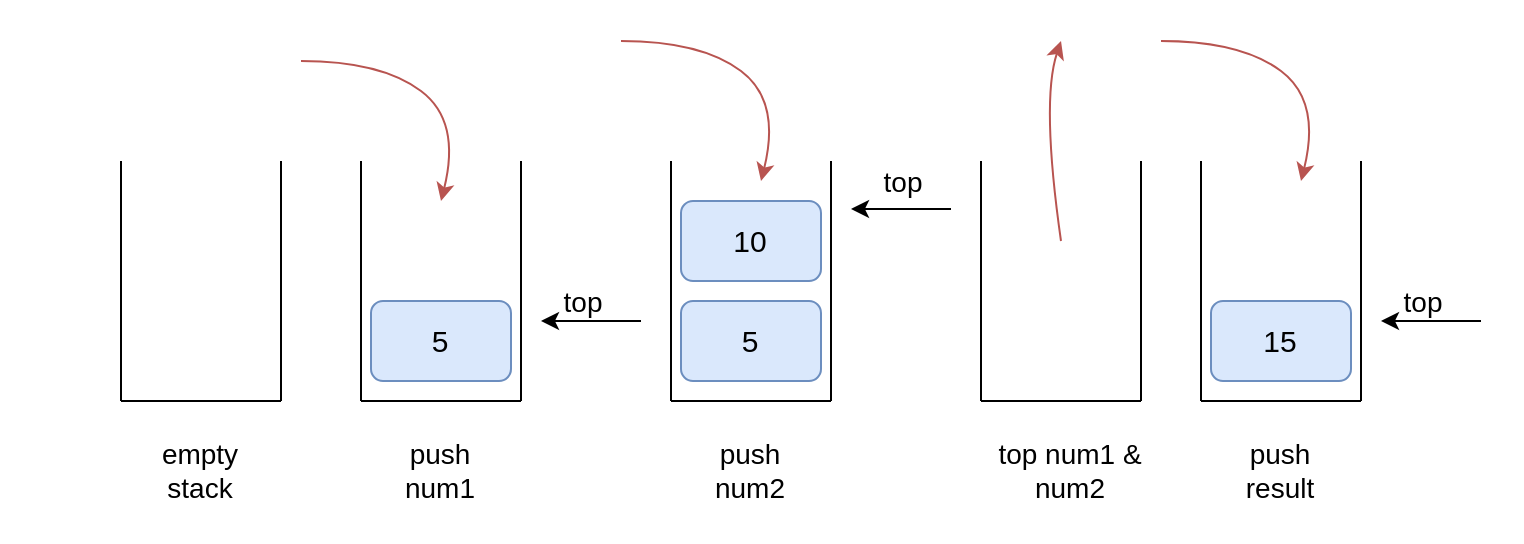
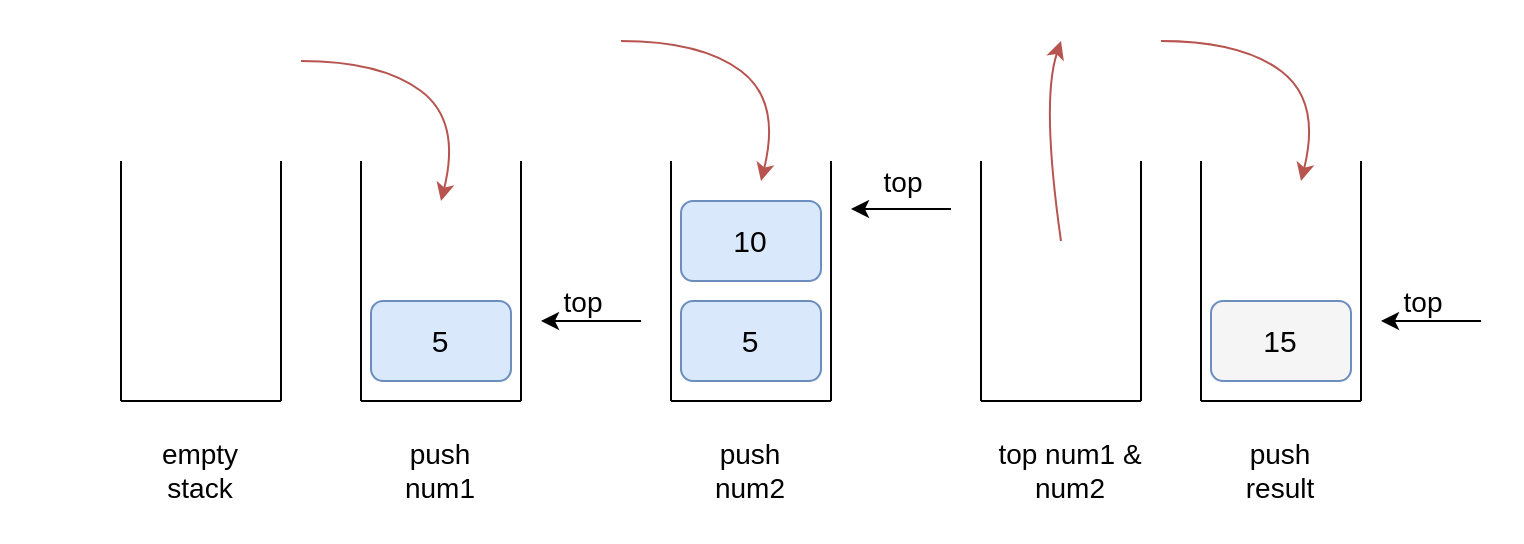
node "15": fillcolor #dae8fc -> #f5f5f5
